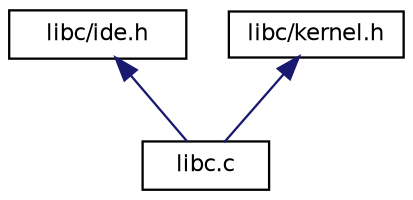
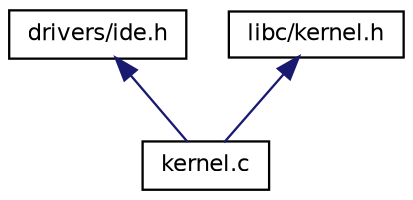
node "libc/ide.h": label "libc/ide.h" -> "drivers/ide.h"
node "libc.c": label "libc.c" -> "kernel.c"
